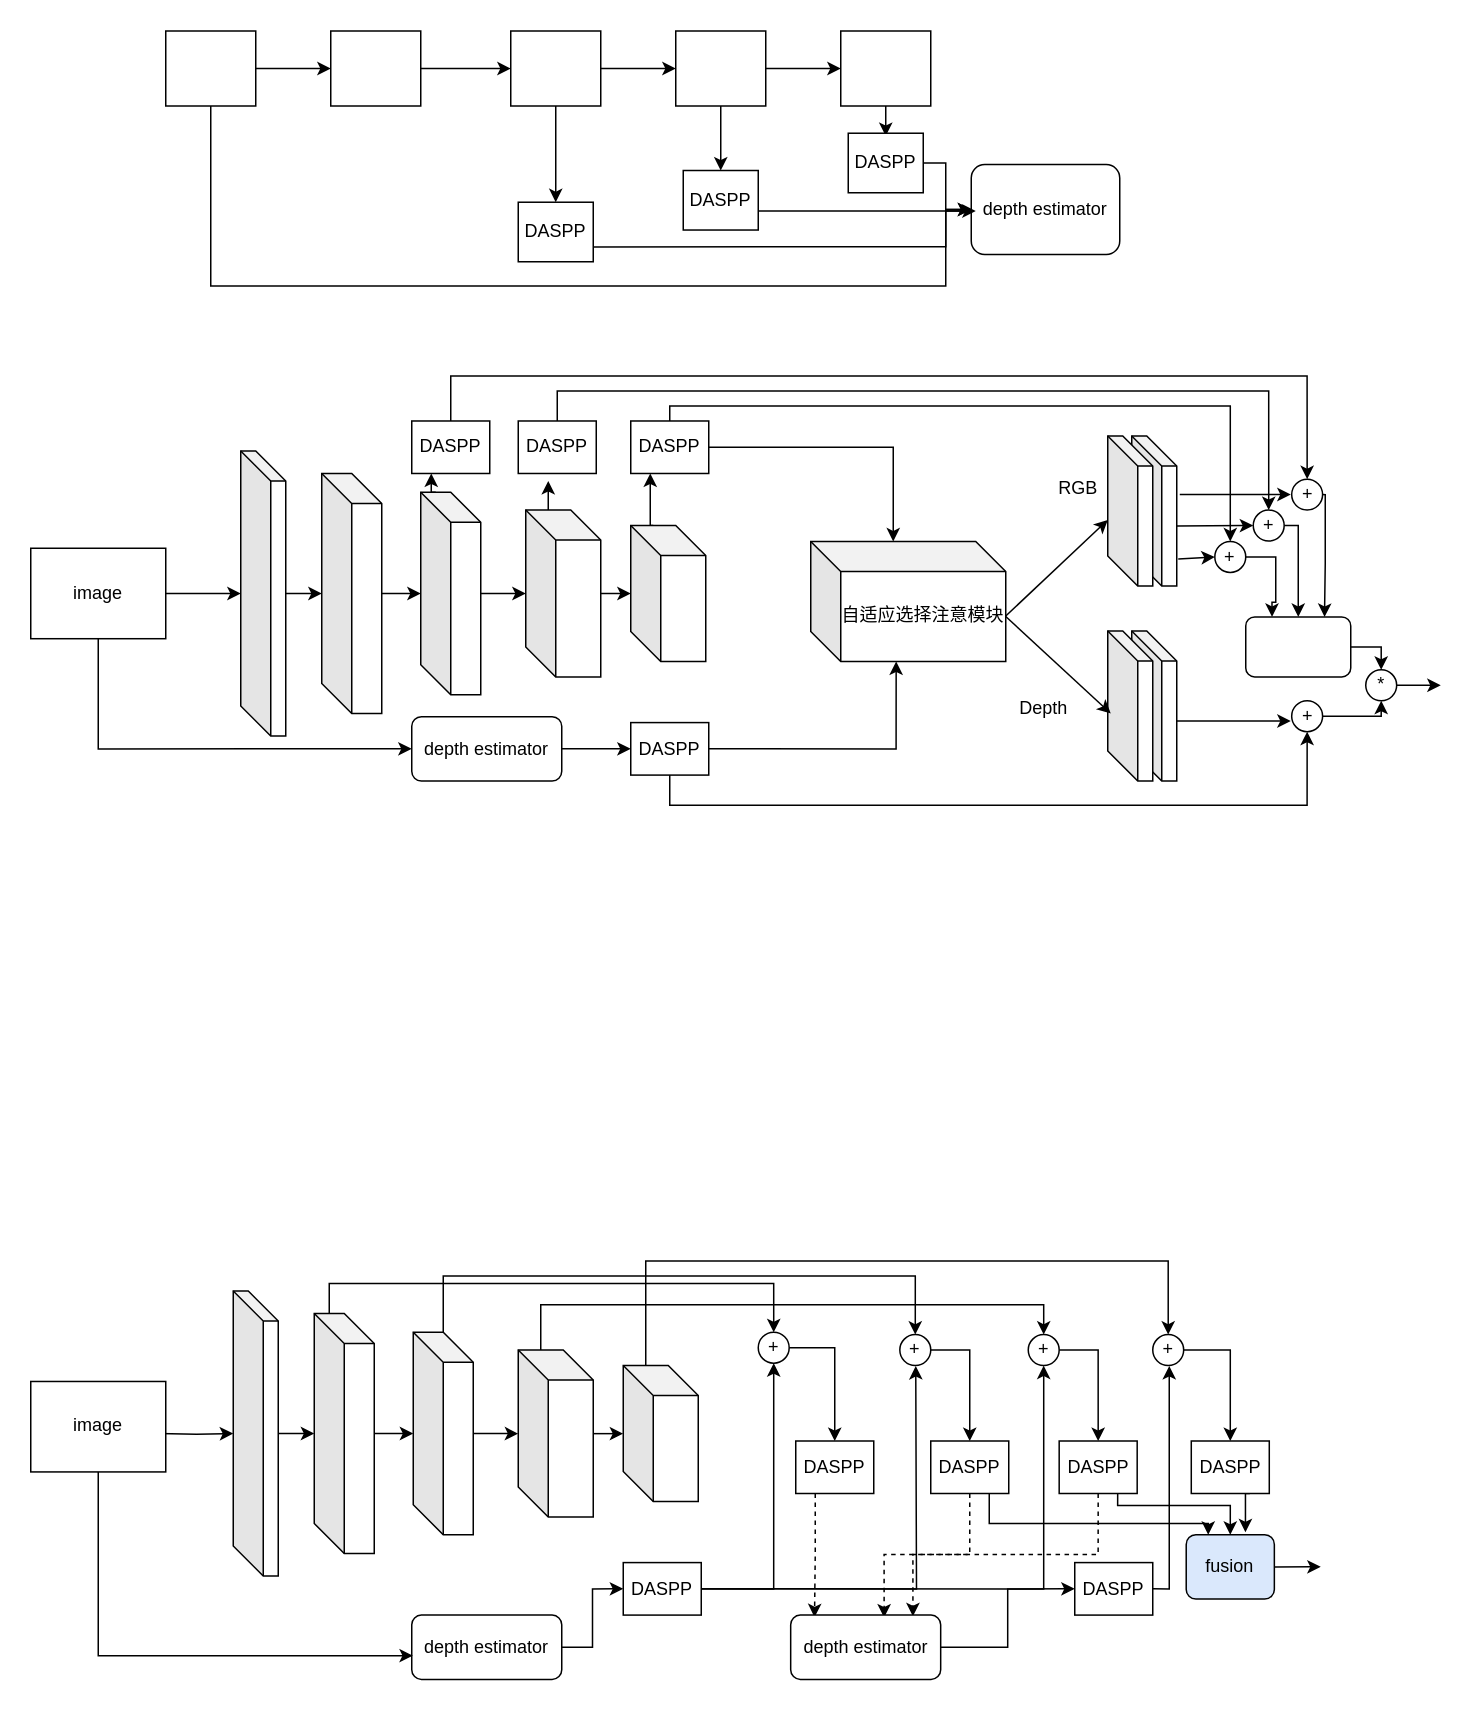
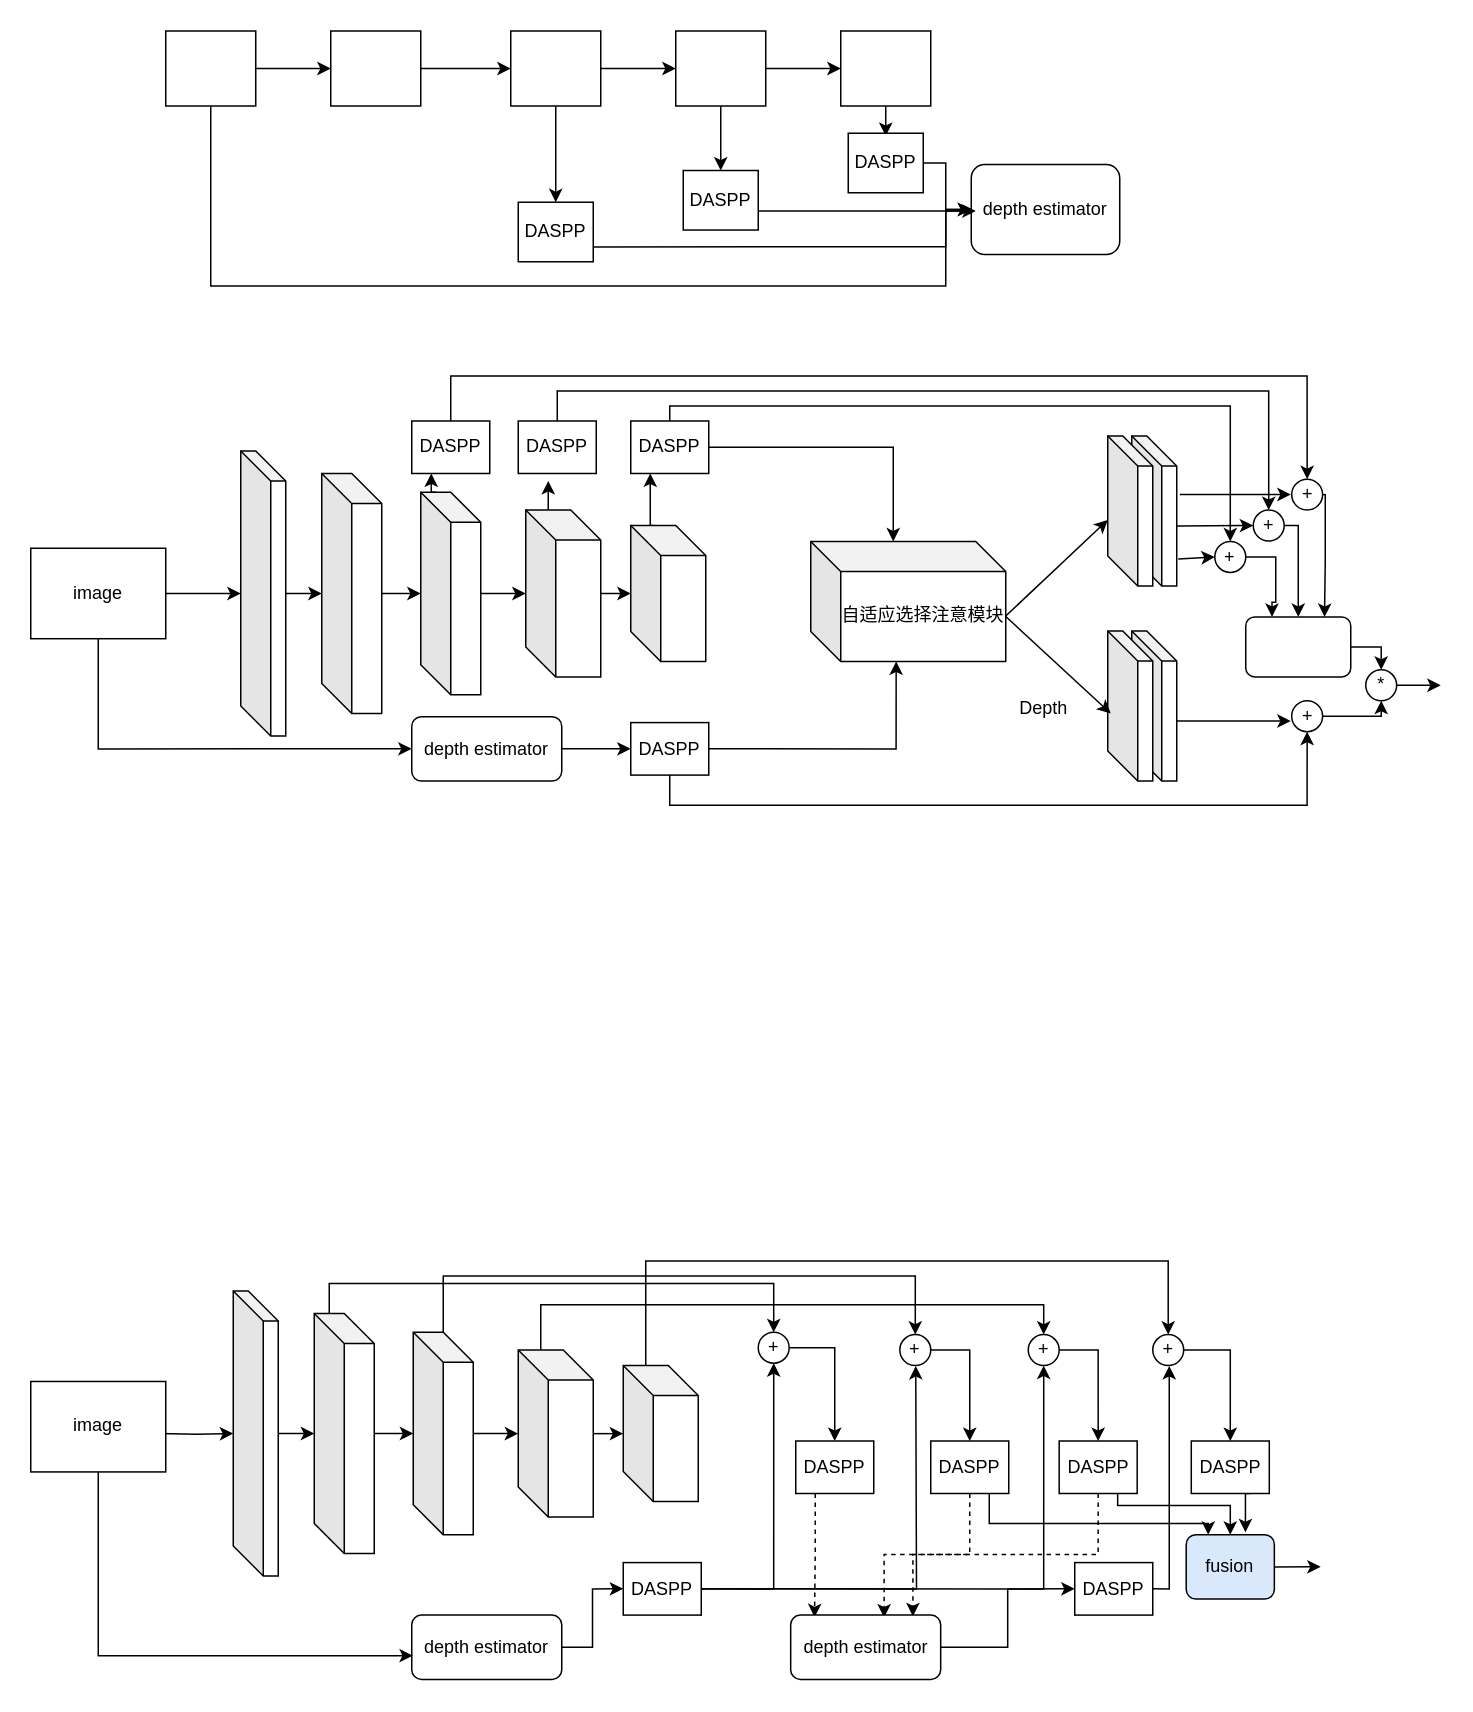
node "RGB": removed
